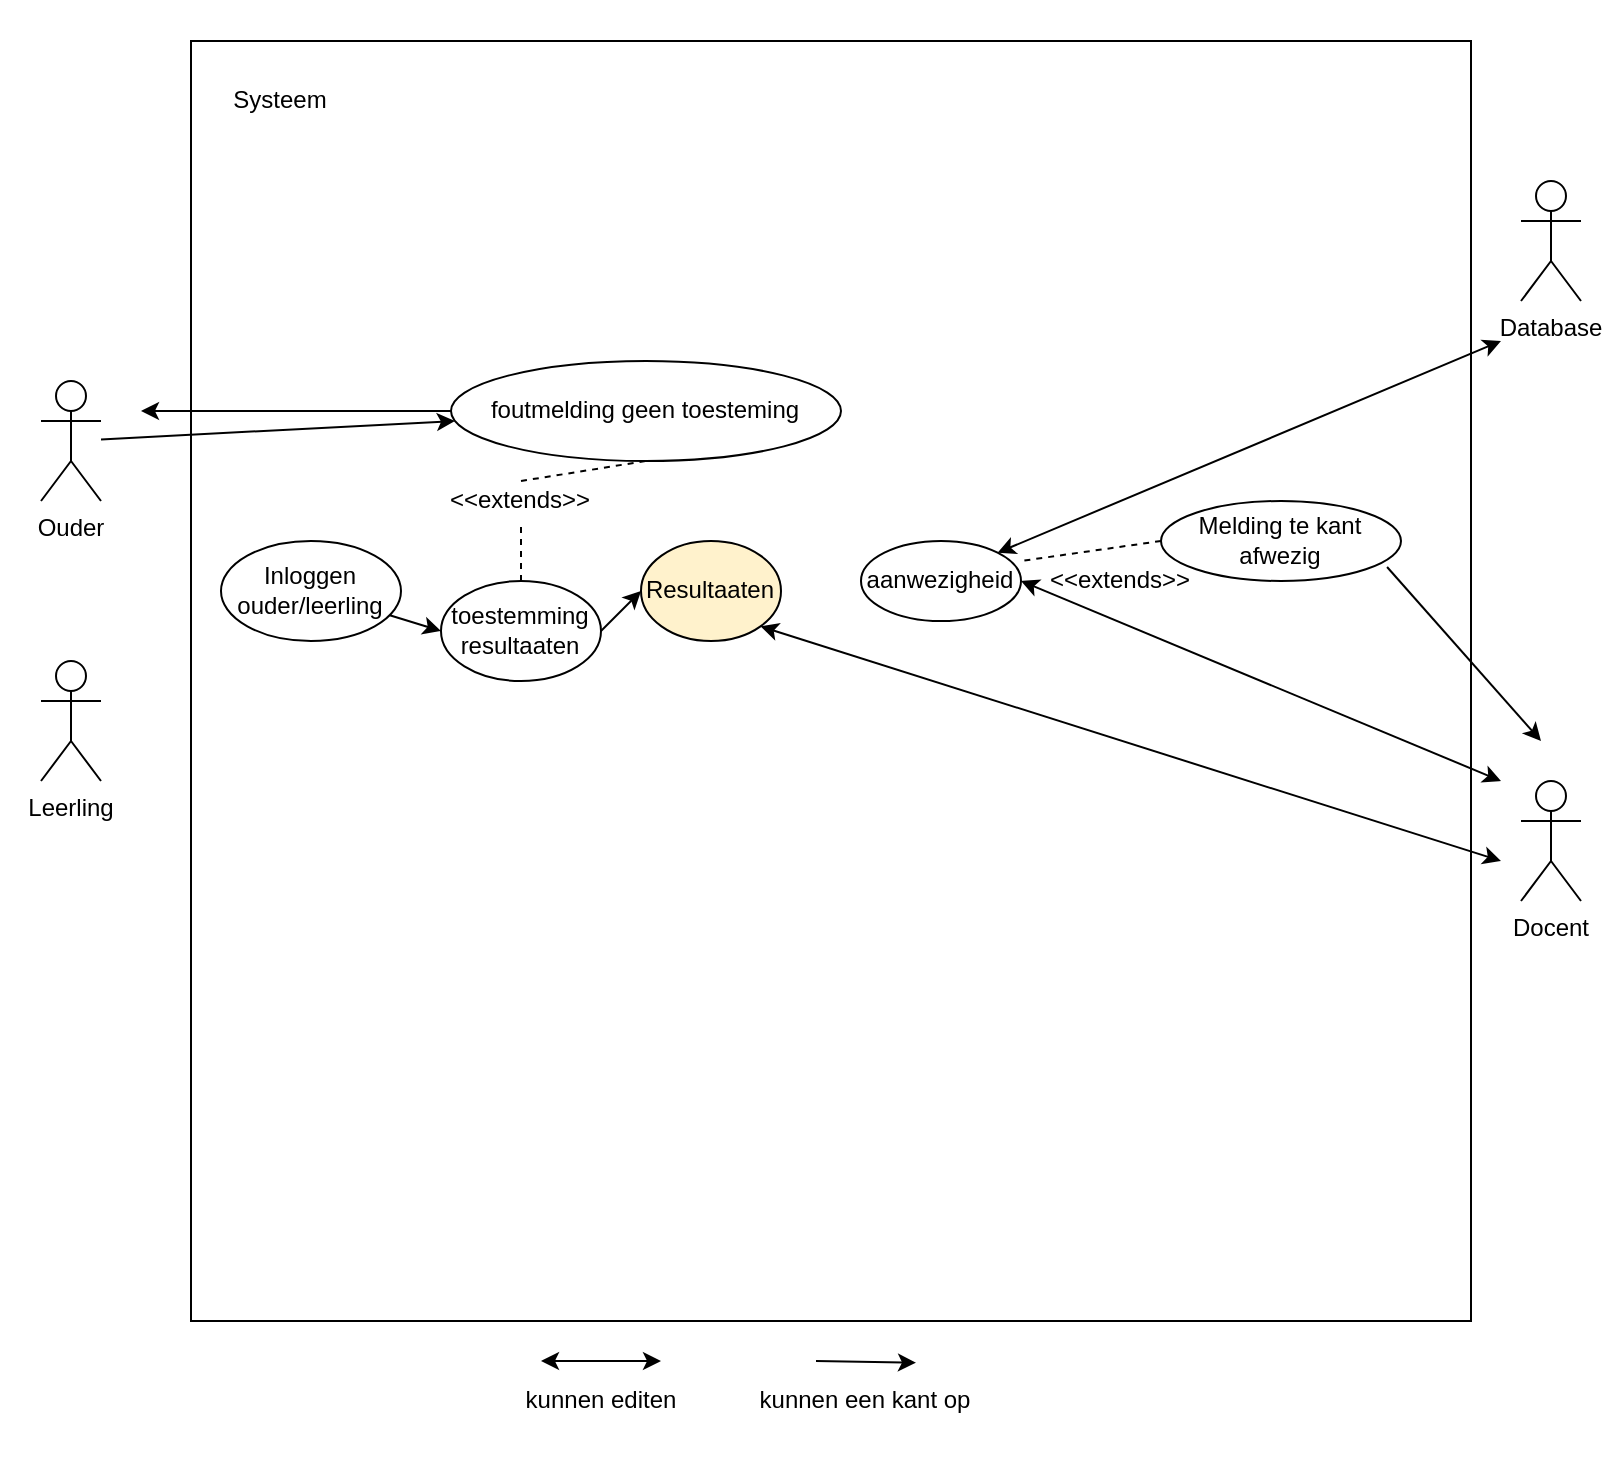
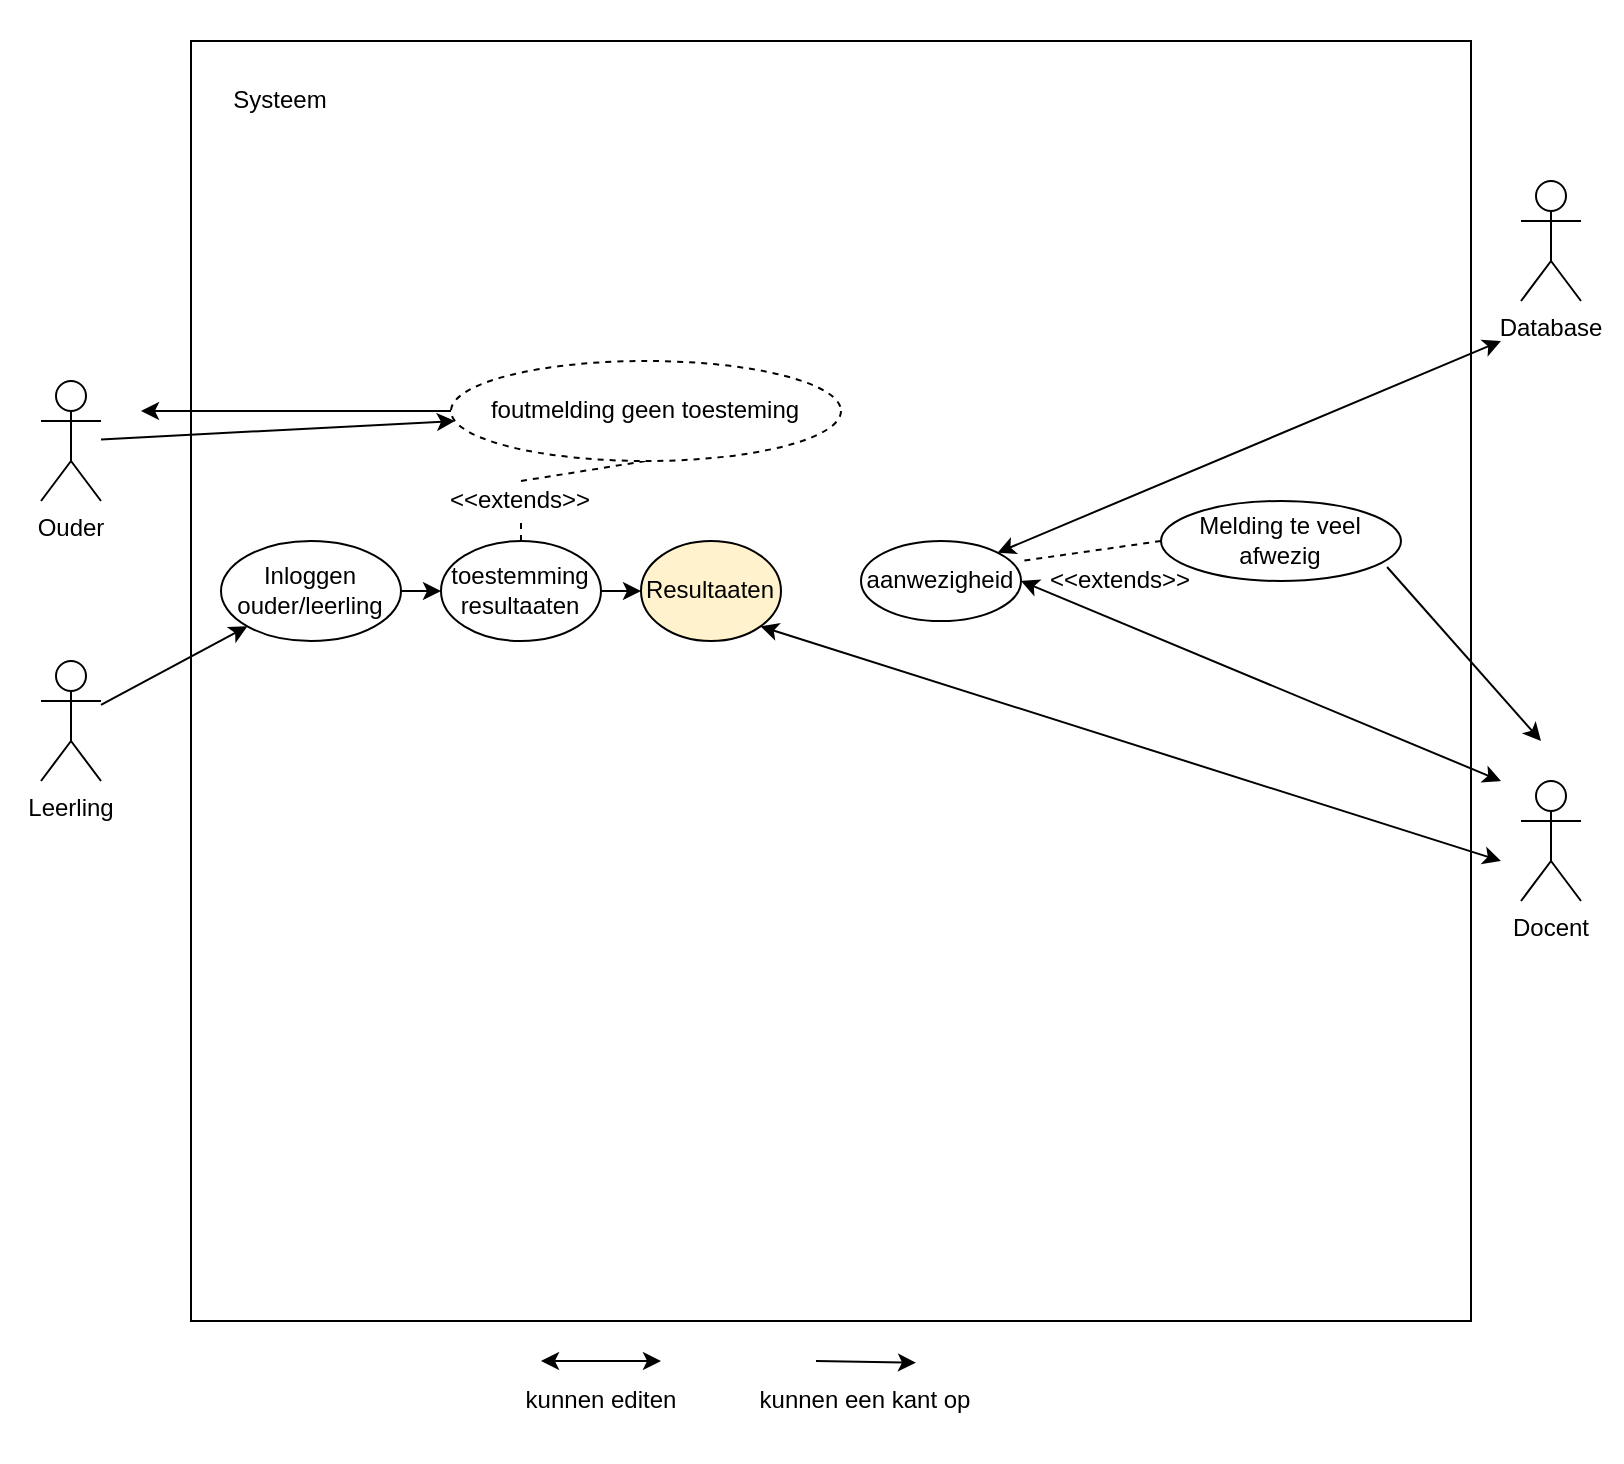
node "foutmelding geen toesteming": style solid -> dashed
node "Melding te kant afwezig": label "Melding te kant afwezig" -> "Melding te veel afwezig"
node "toestemming resultaaten": moved (521, 631) -> (521, 591)
edge "Leerling" -> "Inloggen ouder/leerling": added
